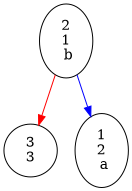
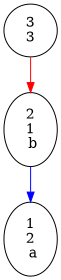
edge "2 1 b" -> "3 3": reversed
